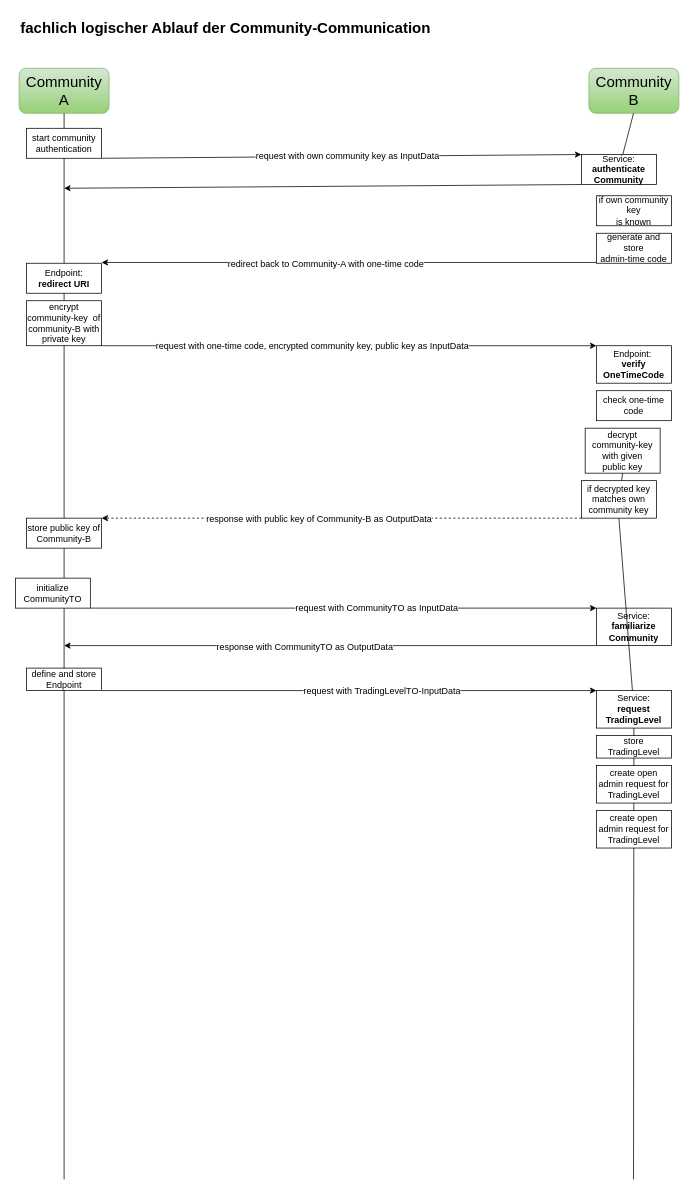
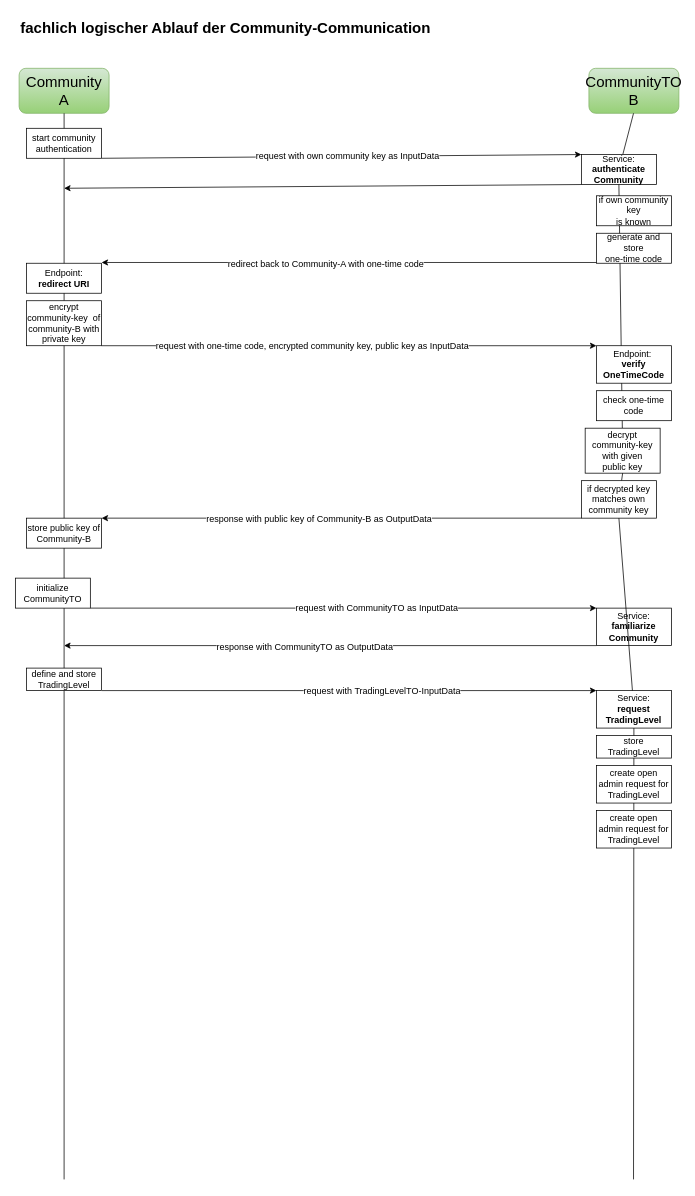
node "Community B": label "Community B" -> "CommunityTO B"
node "generate and store admin-time code": label "generate and store admin-time code" -> "generate and store one-time code"
edge "Service: authenticate Community" -- "decrypt community-key with given public key": added
edge "if decrypted key matches own community key" -> "store public key of Community-B": style dashed -> solid
node "define and store Endpoint": label "define and store Endpoint" -> "define and store TradingLevel"
